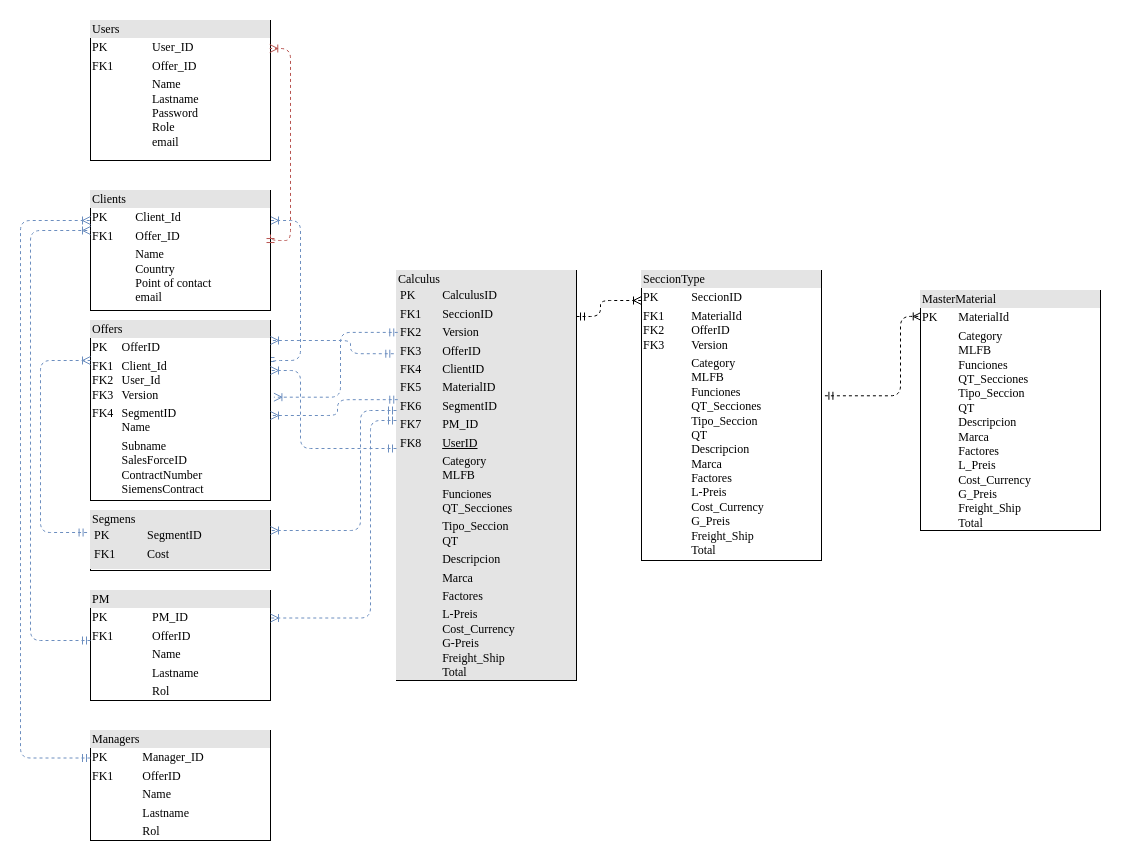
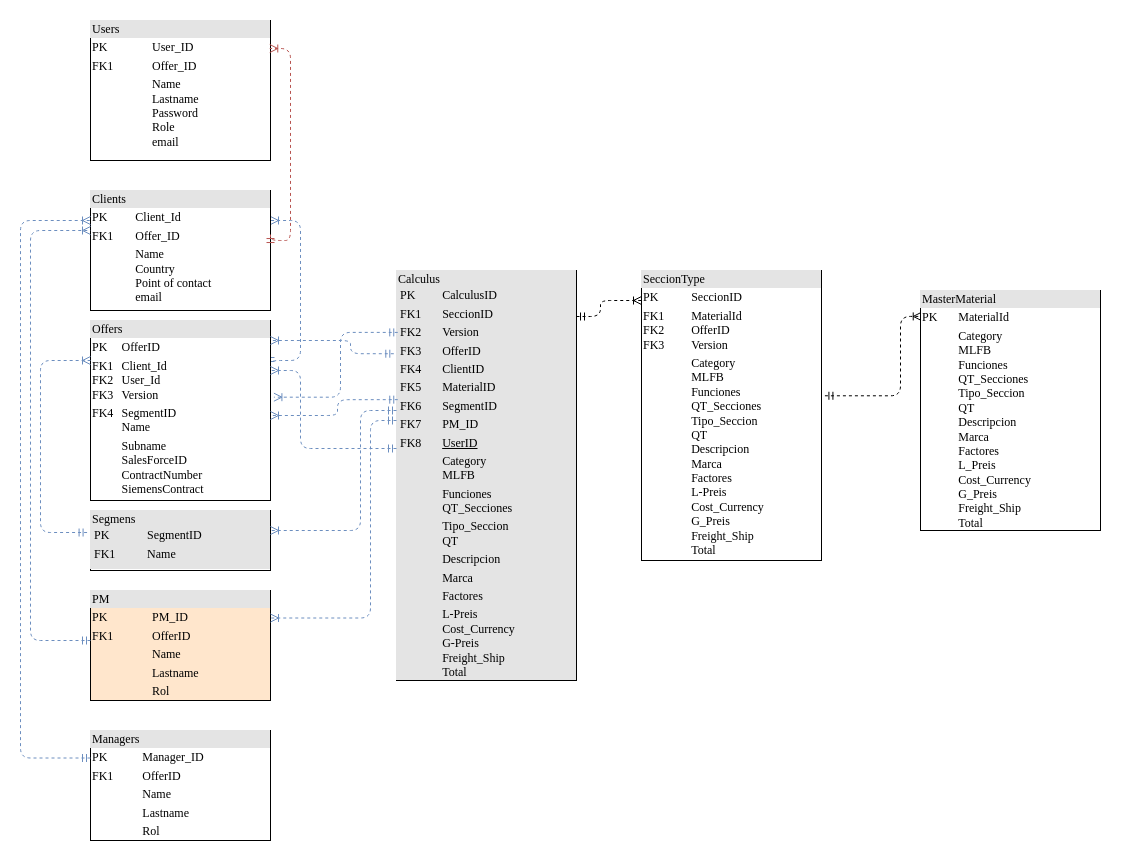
node "Segmens PK SegmentID FK1 Cost": label "Segmens PK SegmentID FK1 Cost" -> "Segmens PK SegmentID FK1 Name"
node "PM PK PM_ID FK1 OfferID Name Lastname Rol": fillcolor #ffffff -> #ffe6cc
